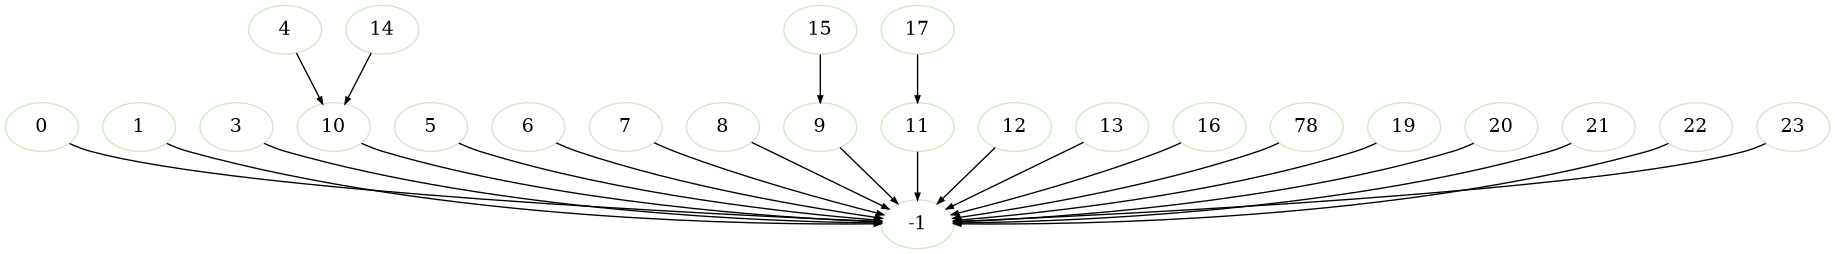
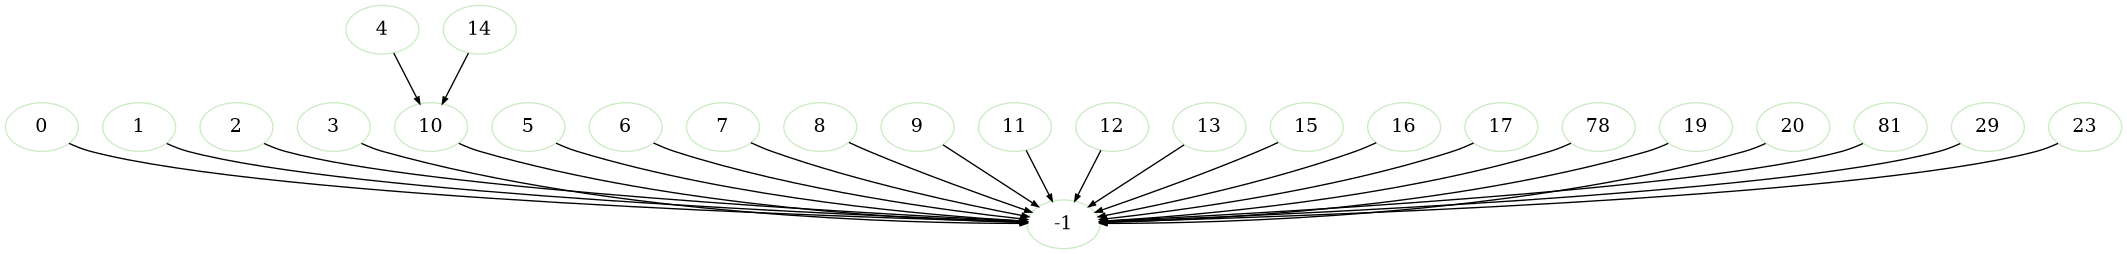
edge "15" -> "9": now "15" -> "-1"
edge "17" -> "11": now "17" -> "-1"
node "2": added
node "21": label "21" -> "81"
node "22": label "22" -> "29"
